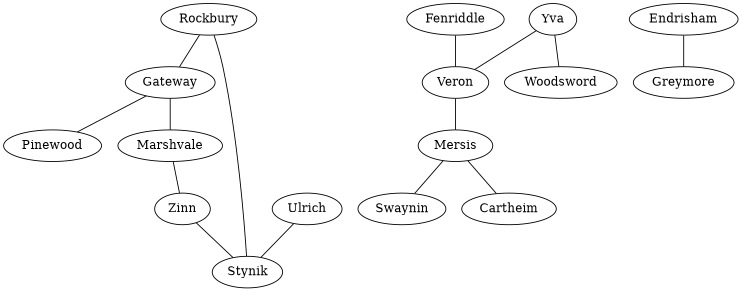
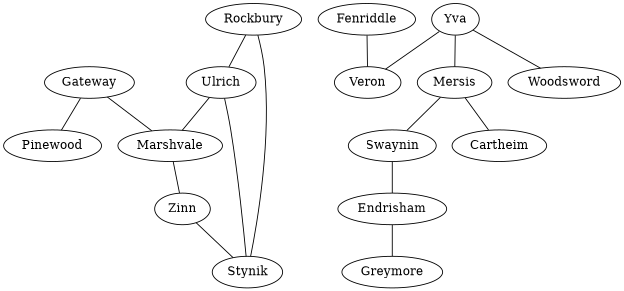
edge "Rockbury" -- "Gateway": now "Rockbury" -- "Ulrich"
edge "Ulrich" -- "Marshvale": added
edge "Veron" -- "Mersis": now "Yva" -- "Mersis"
edge "Swaynin" -- "Endrisham": added
